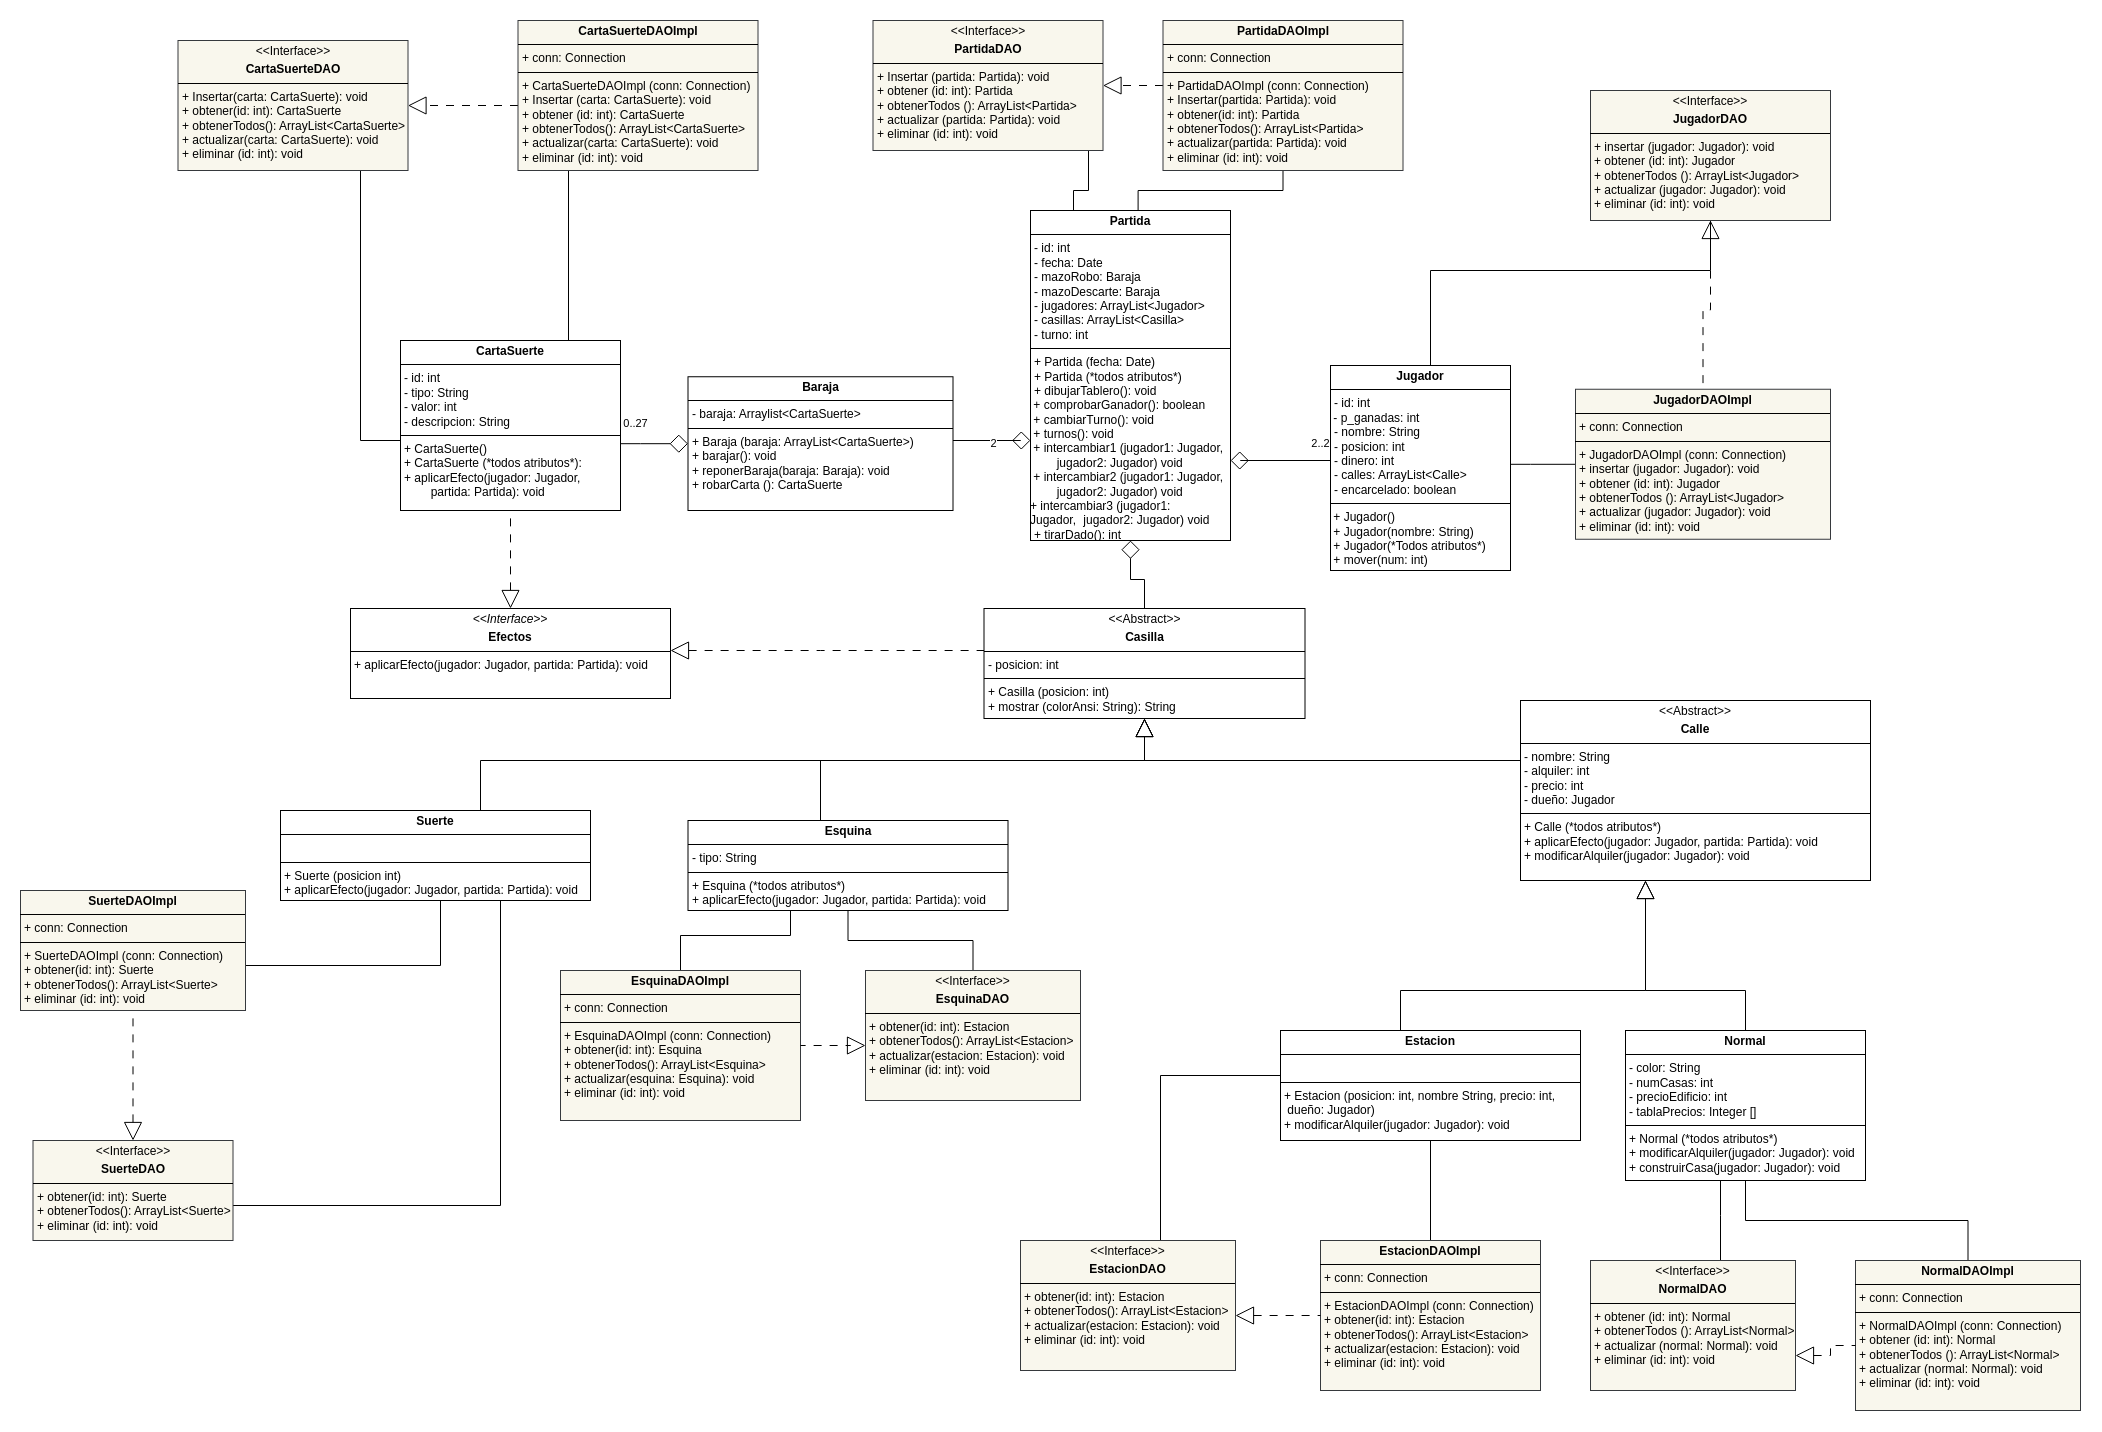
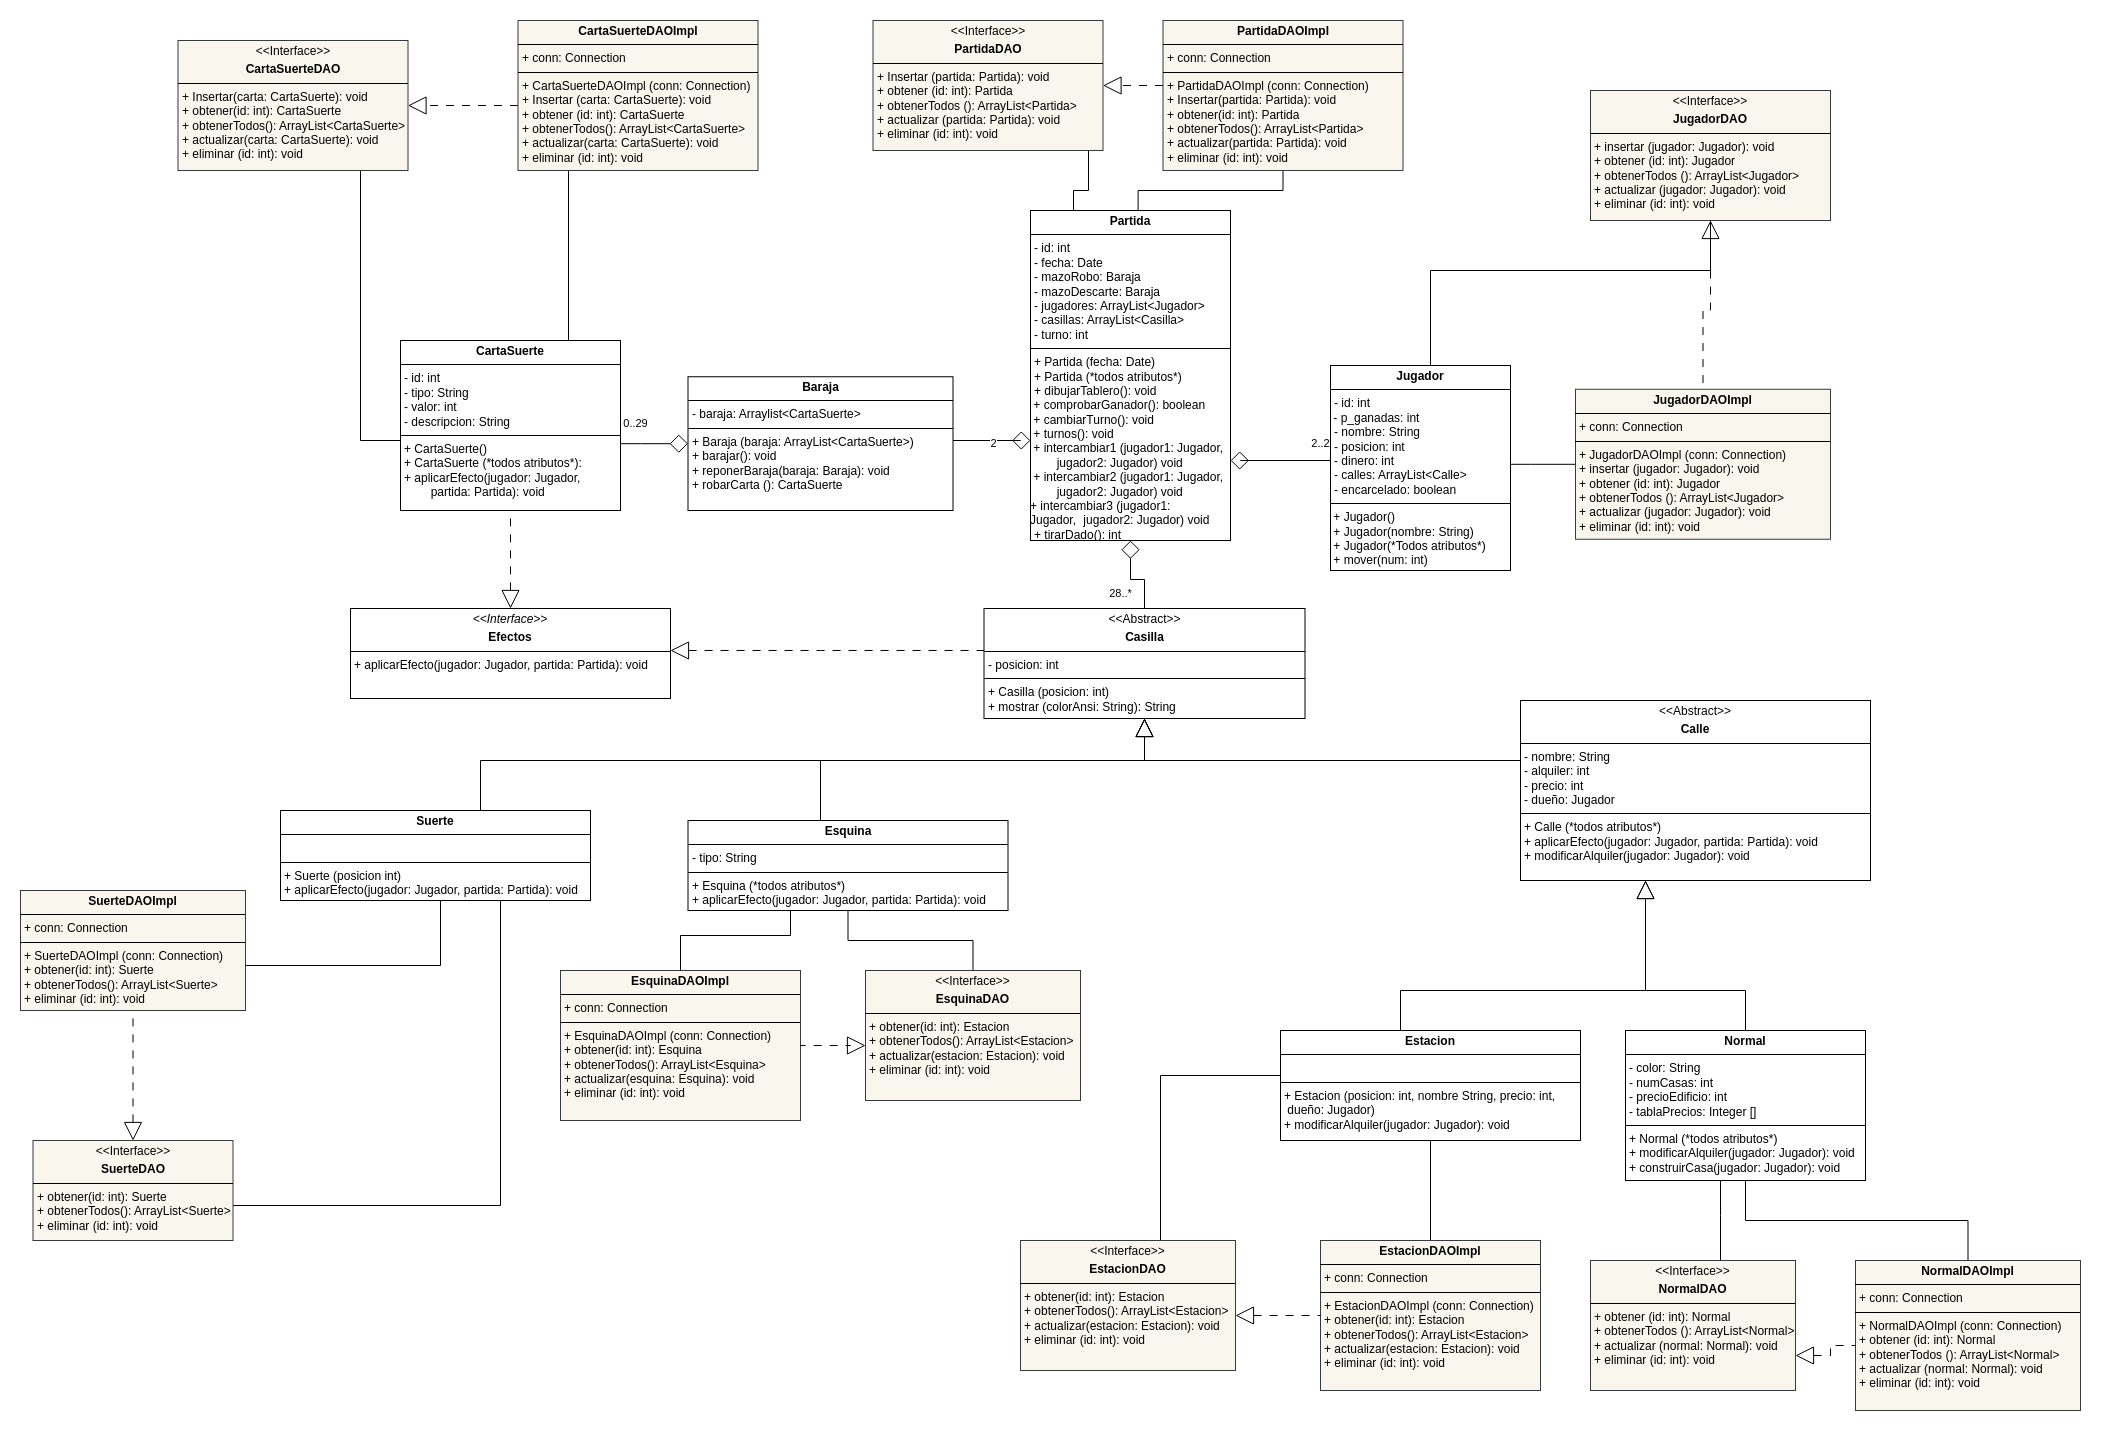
node "0..27": label "0..27" -> "0..29"
node "28..*": added
